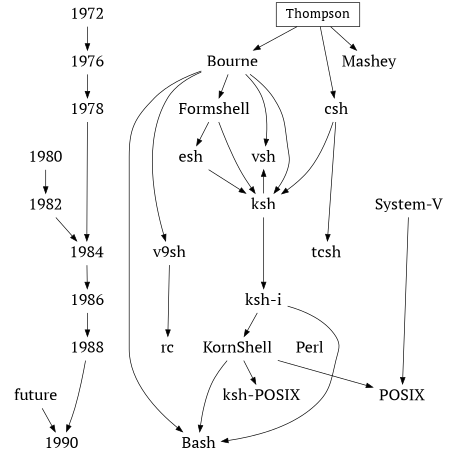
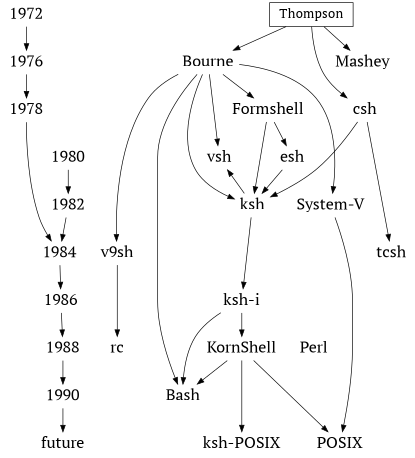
edge "Bourne" -> "System-V": added
edge "future" -> "1990": reversed
